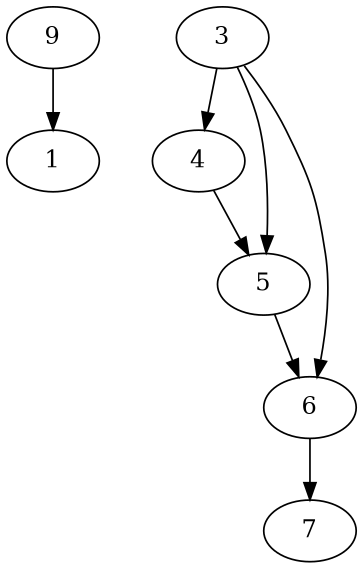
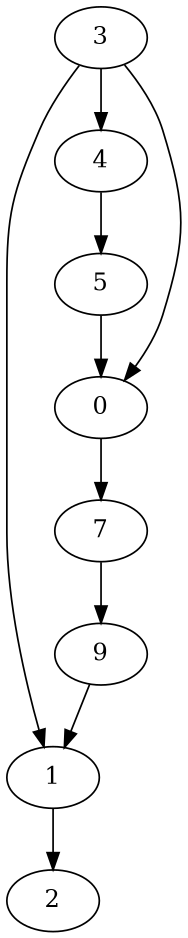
edge "3" -> "5": now "3" -> "1"
node "6": label "6" -> "0"
edge "7" -> "9": added
node "2": added
